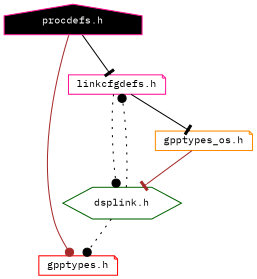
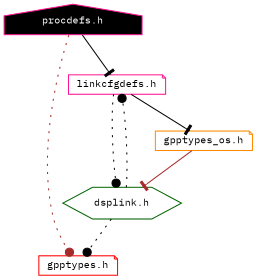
edge "procdefs.h" -> "gpptypes.h": style solid -> dotted
